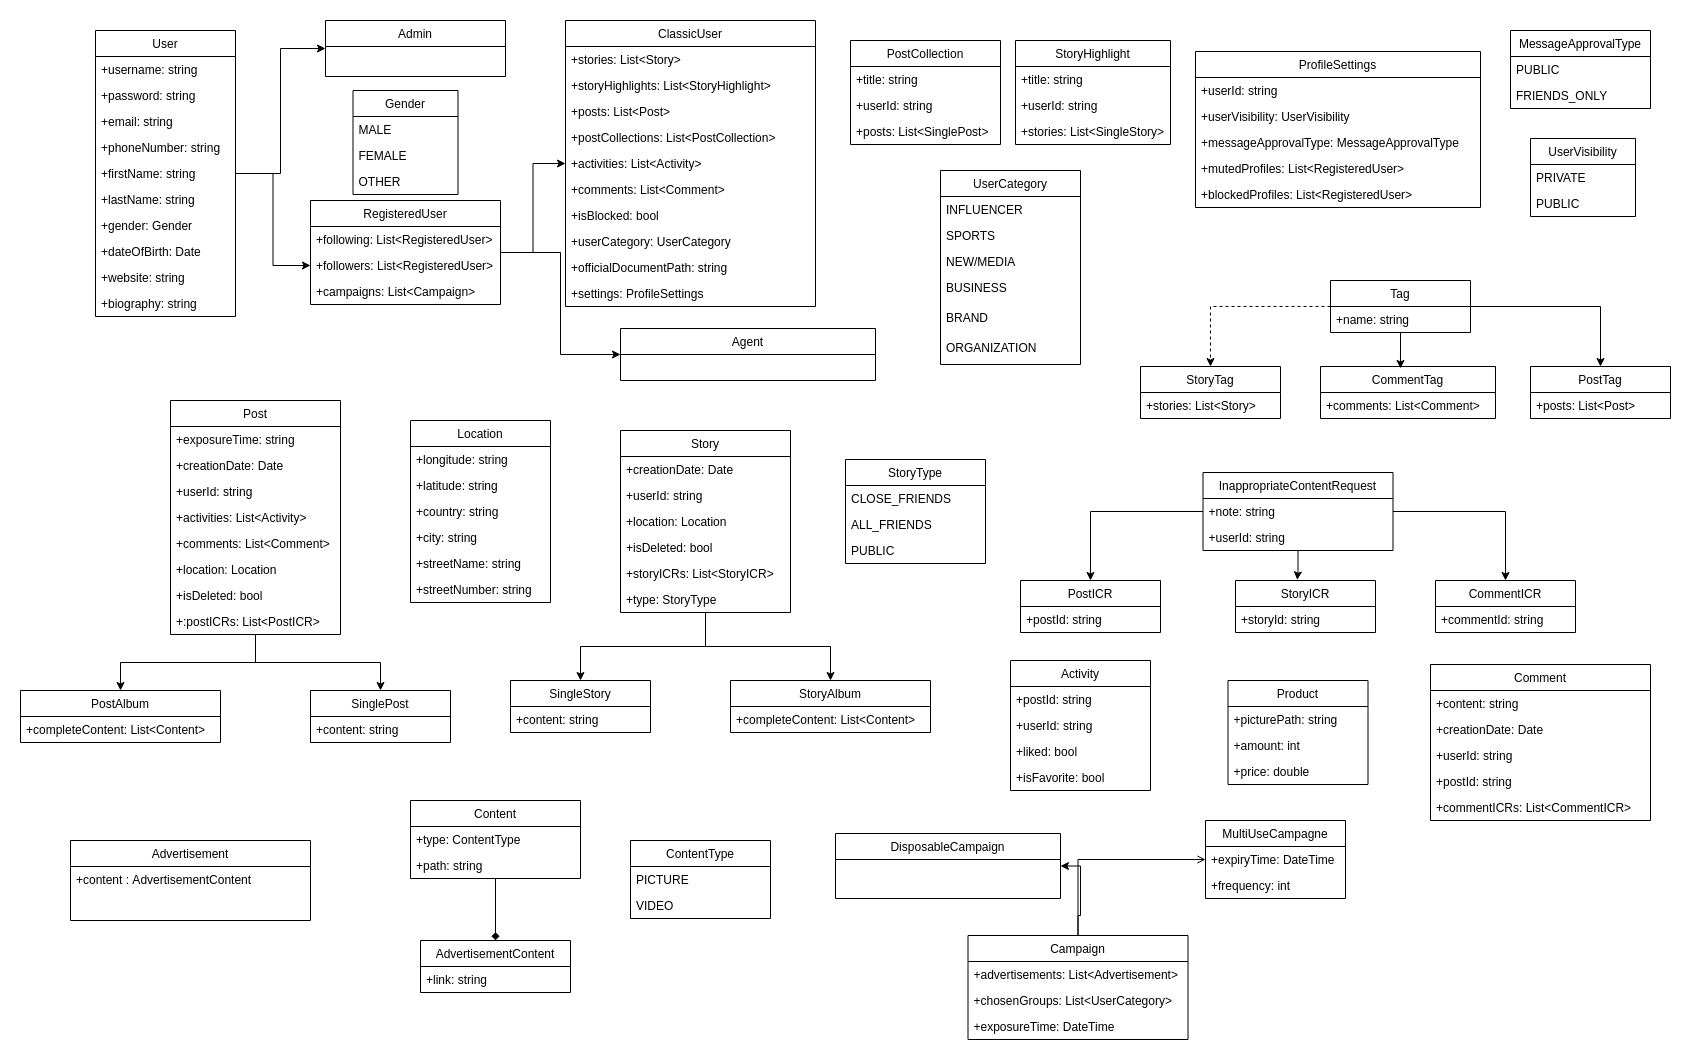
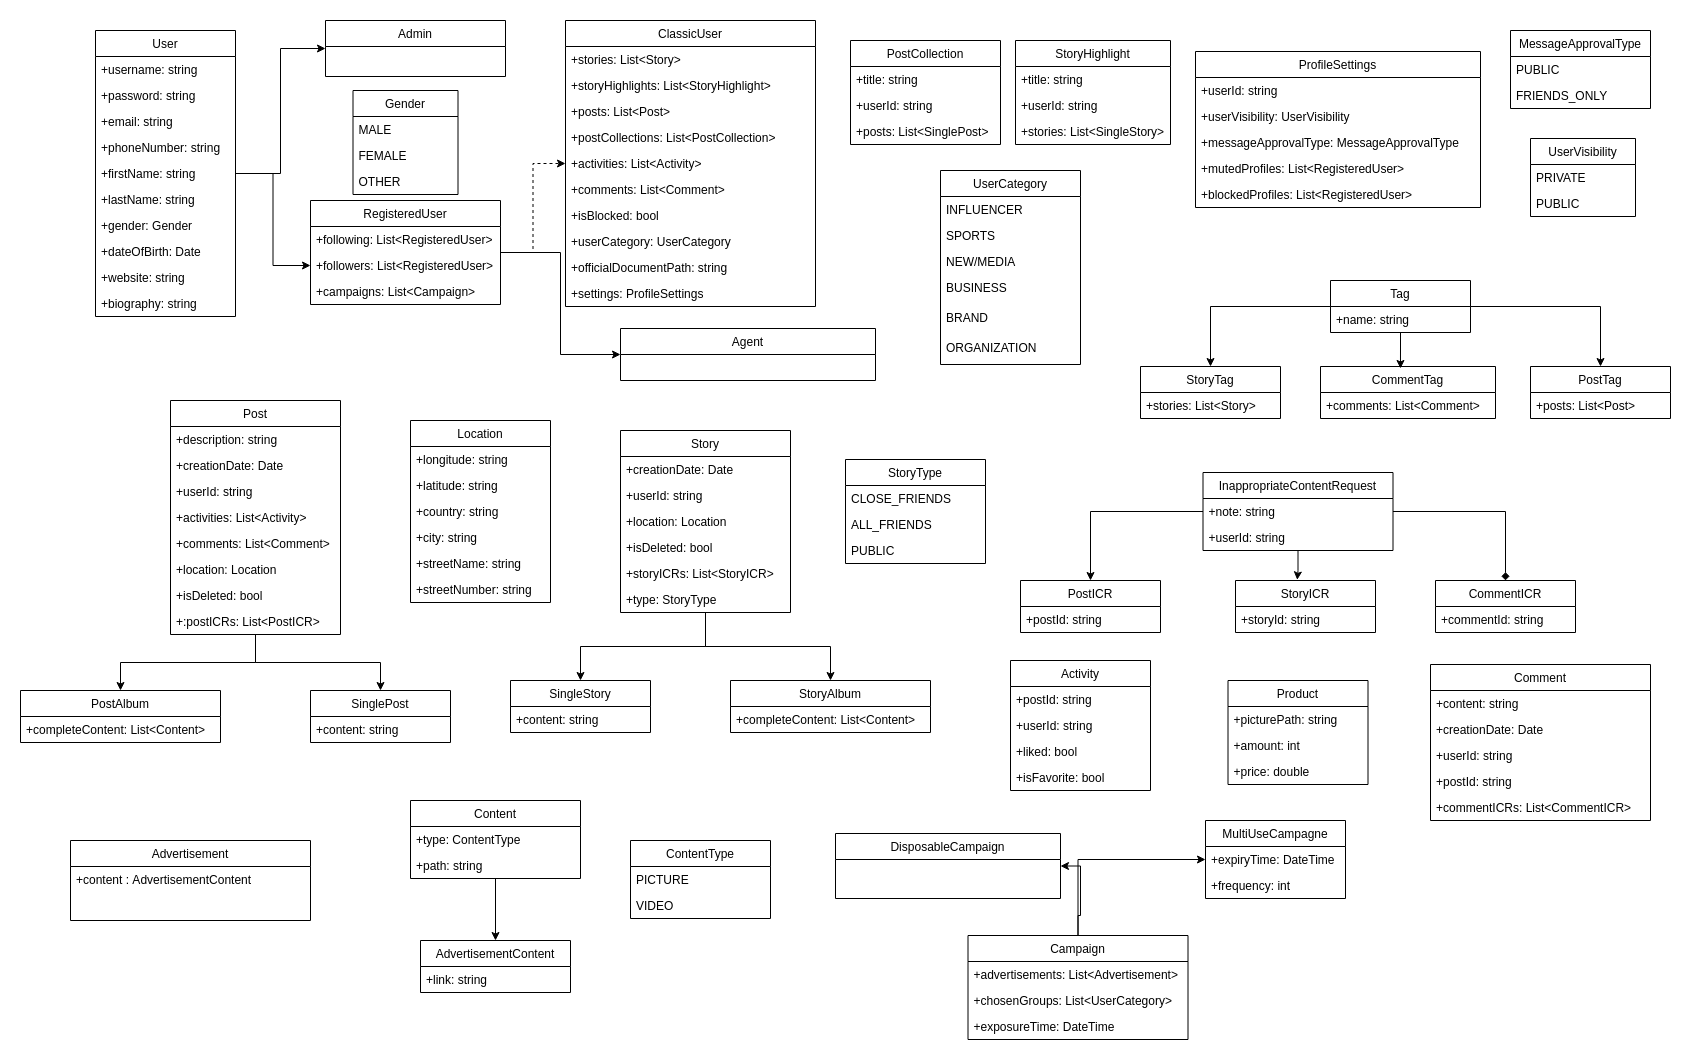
edge "RegisteredUser" -> "ClassicUser": style solid -> dashed
edge "Tag" -> "StoryTag": style dashed -> solid
node "+exposureTime: string": label "+exposureTime: string" -> "+description: string"
edge "InappropriateContentRequest" -> "CommentICR": arrowhead classic -> diamond
edge "Campaign" -> "+expiryTime: DateTime": arrowhead open -> classic
edge "Content" -> "AdvertisementContent": arrowhead diamond -> classic
